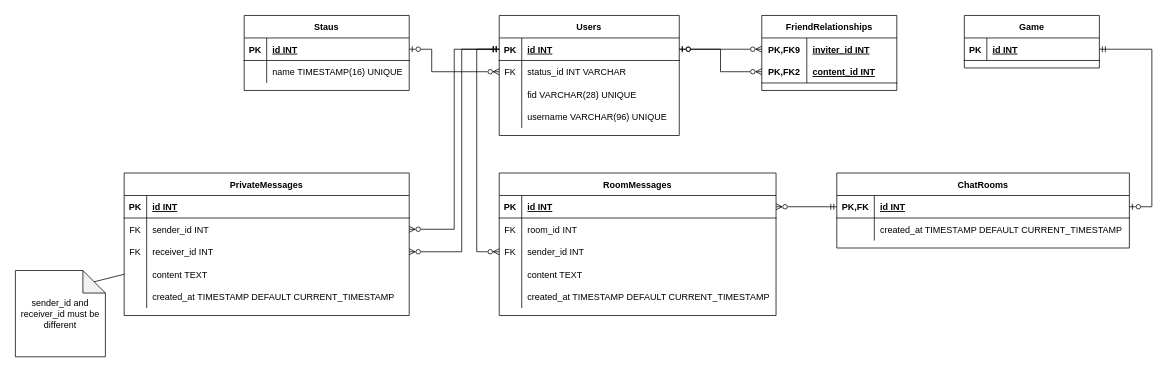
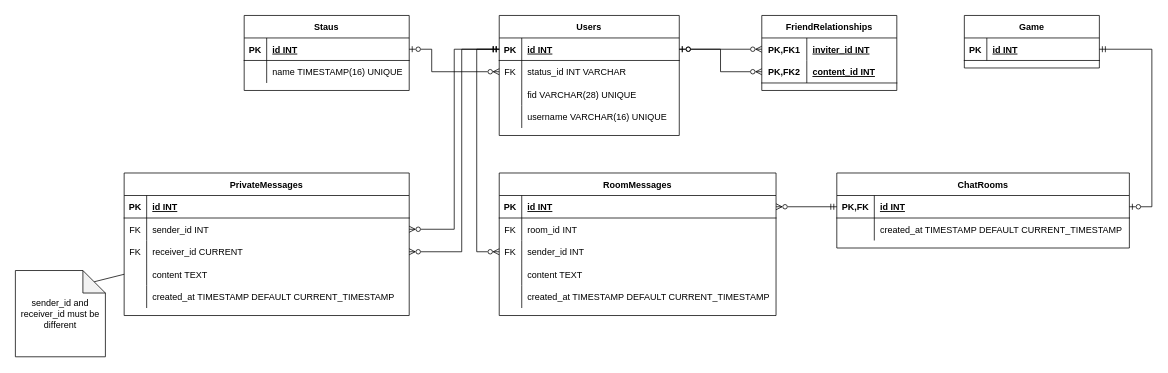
node "PK,FK9": label "PK,FK9" -> "PK,FK1"
node "username VARCHAR(96) UNIQUE": label "username VARCHAR(96) UNIQUE" -> "username VARCHAR(16) UNIQUE"
node "receiver_id INT": label "receiver_id INT" -> "receiver_id CURRENT"
